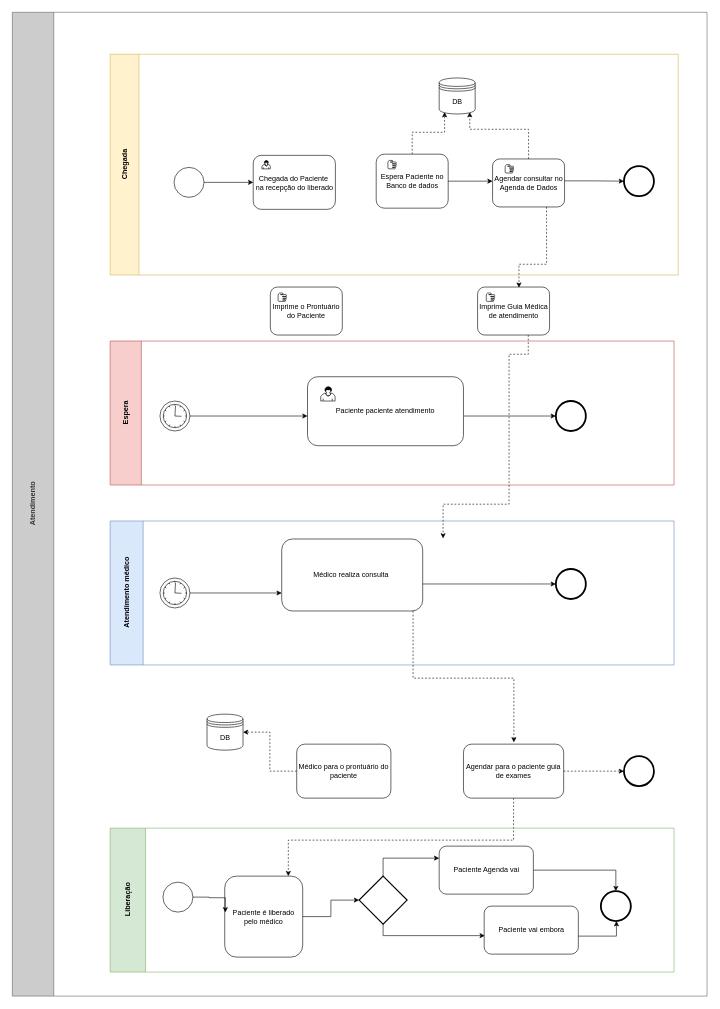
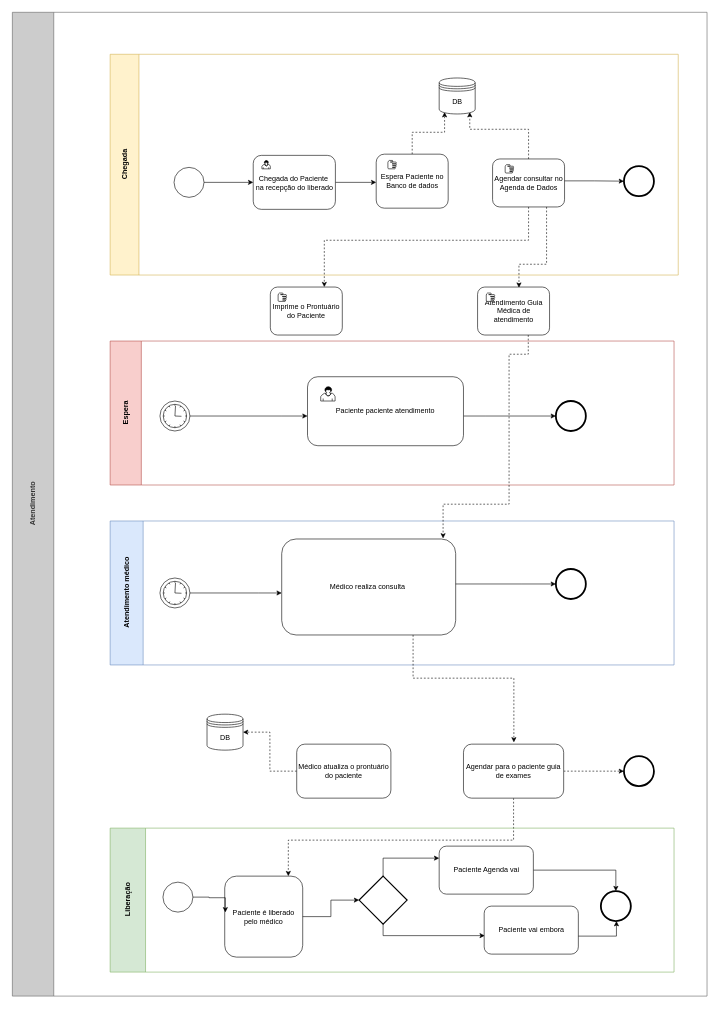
edge "Espera Paciente no Banco de dados" -> "Agendar consultar no Agenda de Dados": removed
edge "Chegada do Paciente na recepção do liberado" -> "Espera Paciente no Banco de dados": added
edge "Agendar consultar no Agenda de Dados" -> "Imprime o Prontuário do Paciente": added
node "Imprime Guia Médica de atendimento": label "Imprime Guia Médica de atendimento" -> "Atendimento Guia Médica de atendimento"
node "Médico realiza consulta": size 141x72 -> 174x96
node "Médico para o prontuário do paciente": label "Médico para o prontuário do paciente" -> "Médico atualiza o prontuário do paciente"
